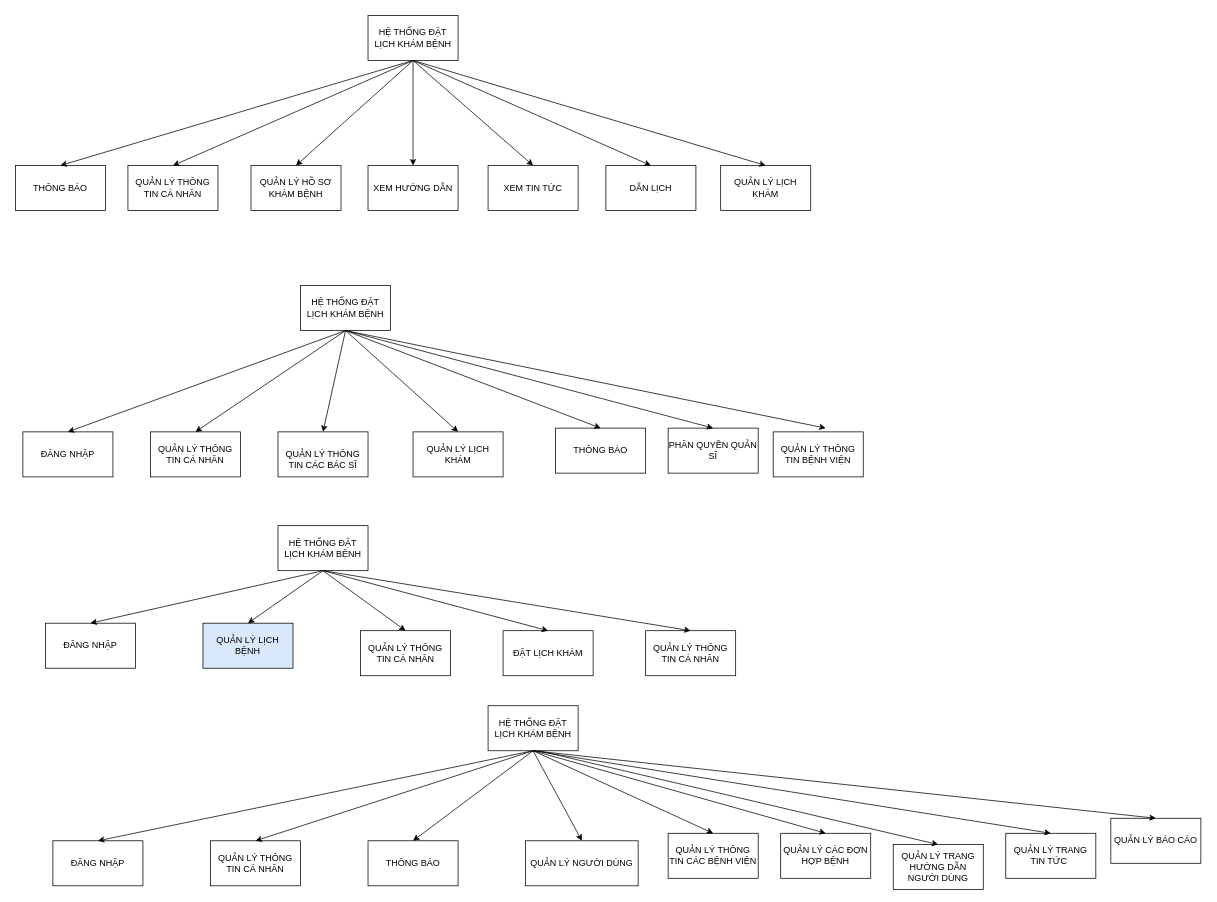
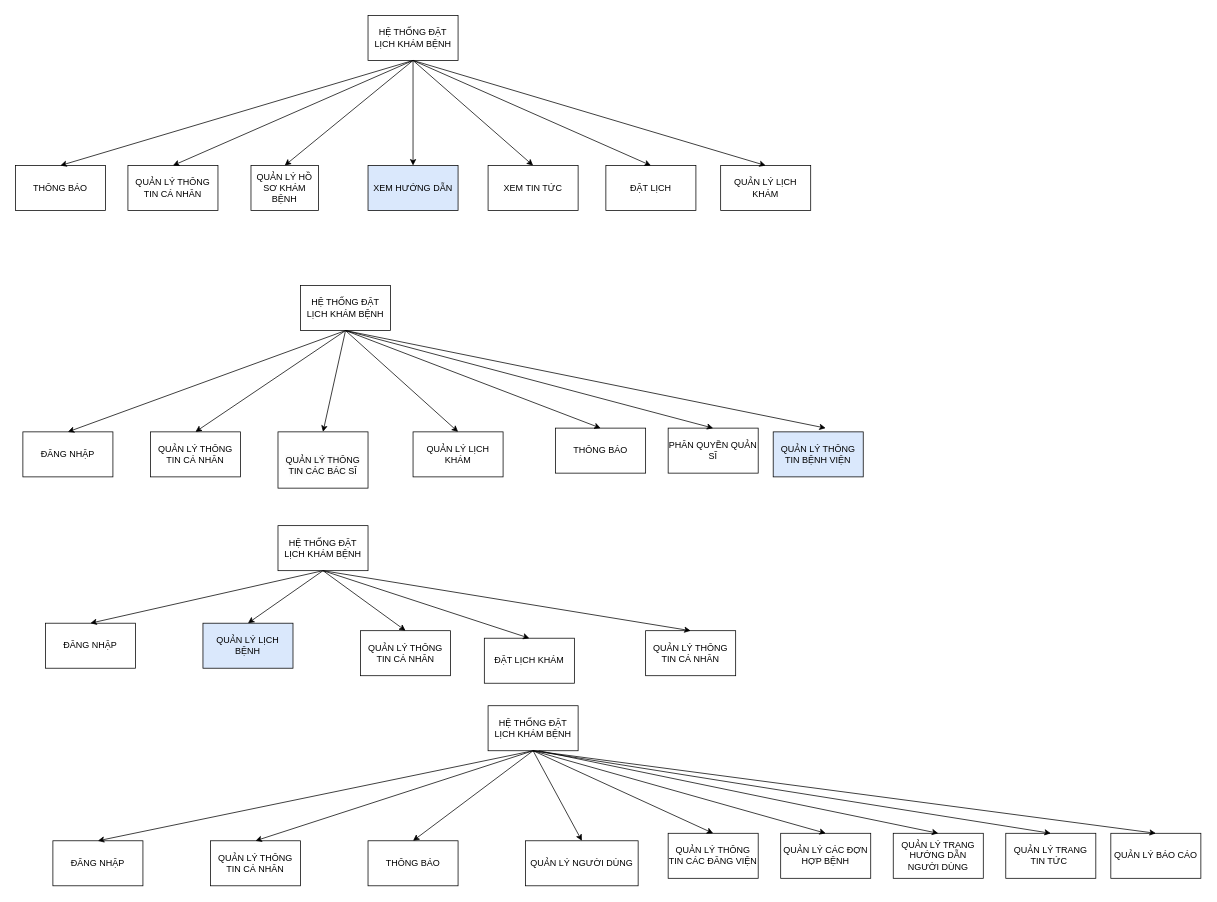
node "QUẢN LÝ HỒ SƠ KHÁM BỆNH": size 90x45 -> 68x45
node "XEM HƯỚNG DẪN": fillcolor #ffffff -> #dae8fc
node "DẪN LỊCH": label "DẪN LỊCH" -> "ĐẶT LỊCH"
node "QUẢN LÝ THÔNG TIN CÁC BÁC SĨ": size 90x45 -> 90x56
node "QUẢN LÝ THÔNG TIN BỆNH VIỆN": fillcolor #ffffff -> #dae8fc
node "ĐẶT LỊCH KHÁM": moved (548, 653) -> (529, 660)
node "QUẢN LÝ BÁO CÁO": moved (1155, 840) -> (1155, 855)
node "QUẢN LÝ THÔNG TIN CÁC BỆNH VIỆN": label "QUẢN LÝ THÔNG TIN CÁC BỆNH VIỆN" -> "QUẢN LÝ THÔNG TIN CÁC ĐĂNG VIỆN"
node "QUẢN LÝ TRANG HƯỚNG DẪN NGƯỜI DÙNG": moved (938, 867) -> (938, 855)
